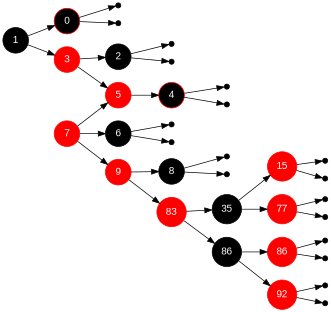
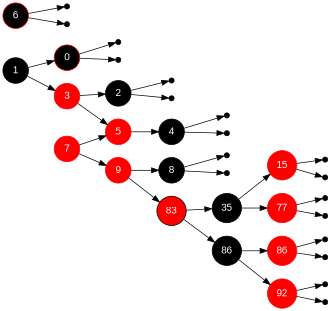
node "4": color red -> black
edge "7" -> "6": removed
node "6": color black -> red
node "83": color red -> black
